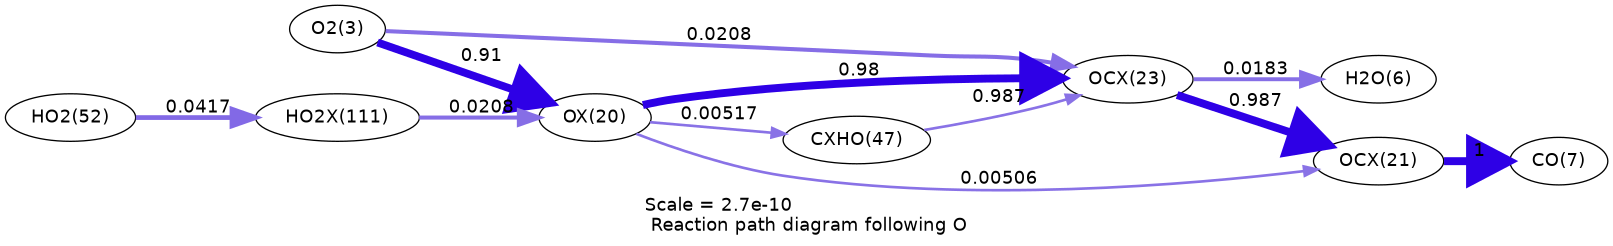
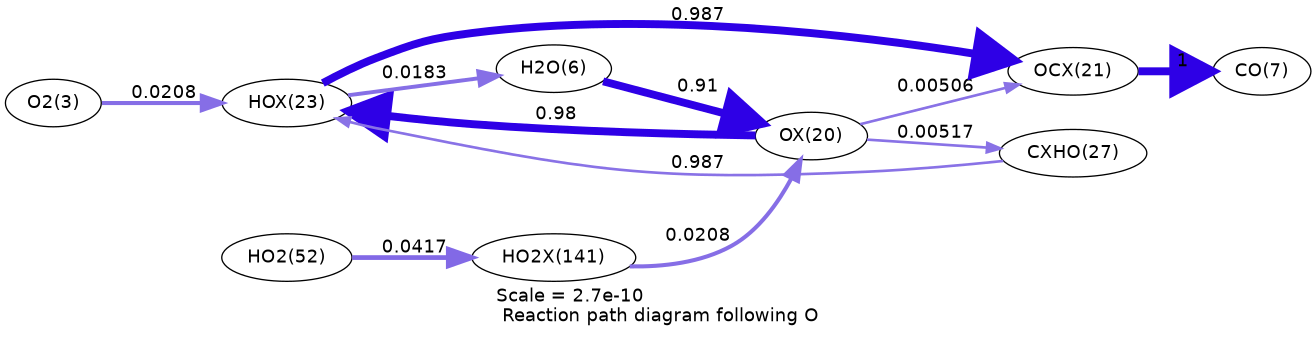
edge "O2(3)" -> "OX(20)": now "H2O(6)" -> "OX(20)"
node "OCX(23)": label "OCX(23)" -> "HOX(23)"
node "HO2X(111)": label "HO2X(111)" -> "HO2X(141)"
node "CXHO(47)": label "CXHO(47)" -> "CXHO(27)"
